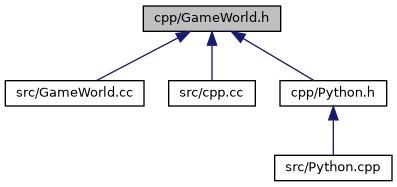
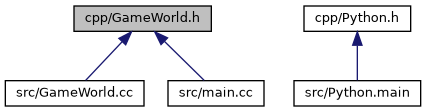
edge "cpp/Python.h" -> "cpp/GameWorld.h": removed
node "src/cpp.cc": label "src/cpp.cc" -> "src/main.cc"
node "src/Python.cpp": label "src/Python.cpp" -> "src/Python.main"
